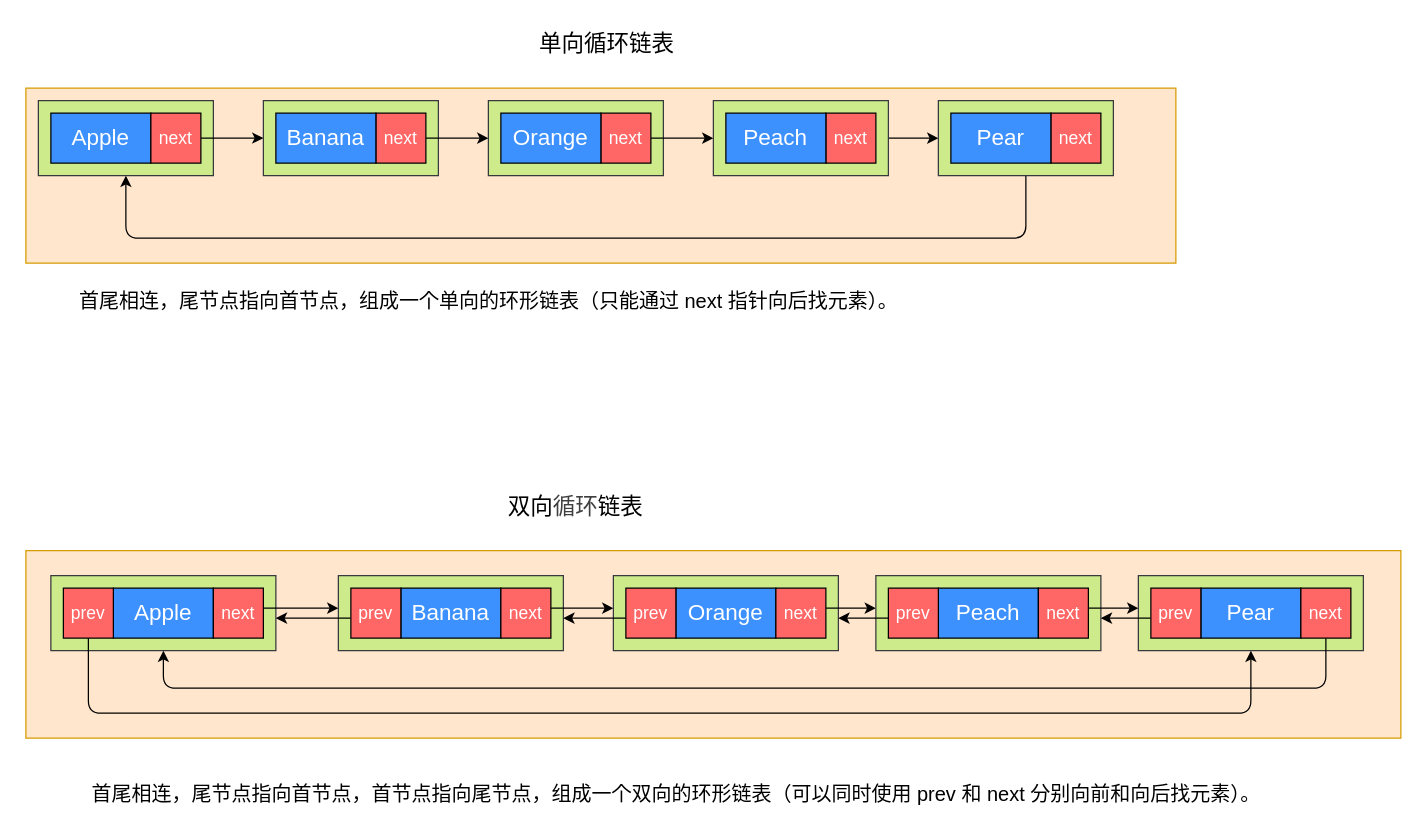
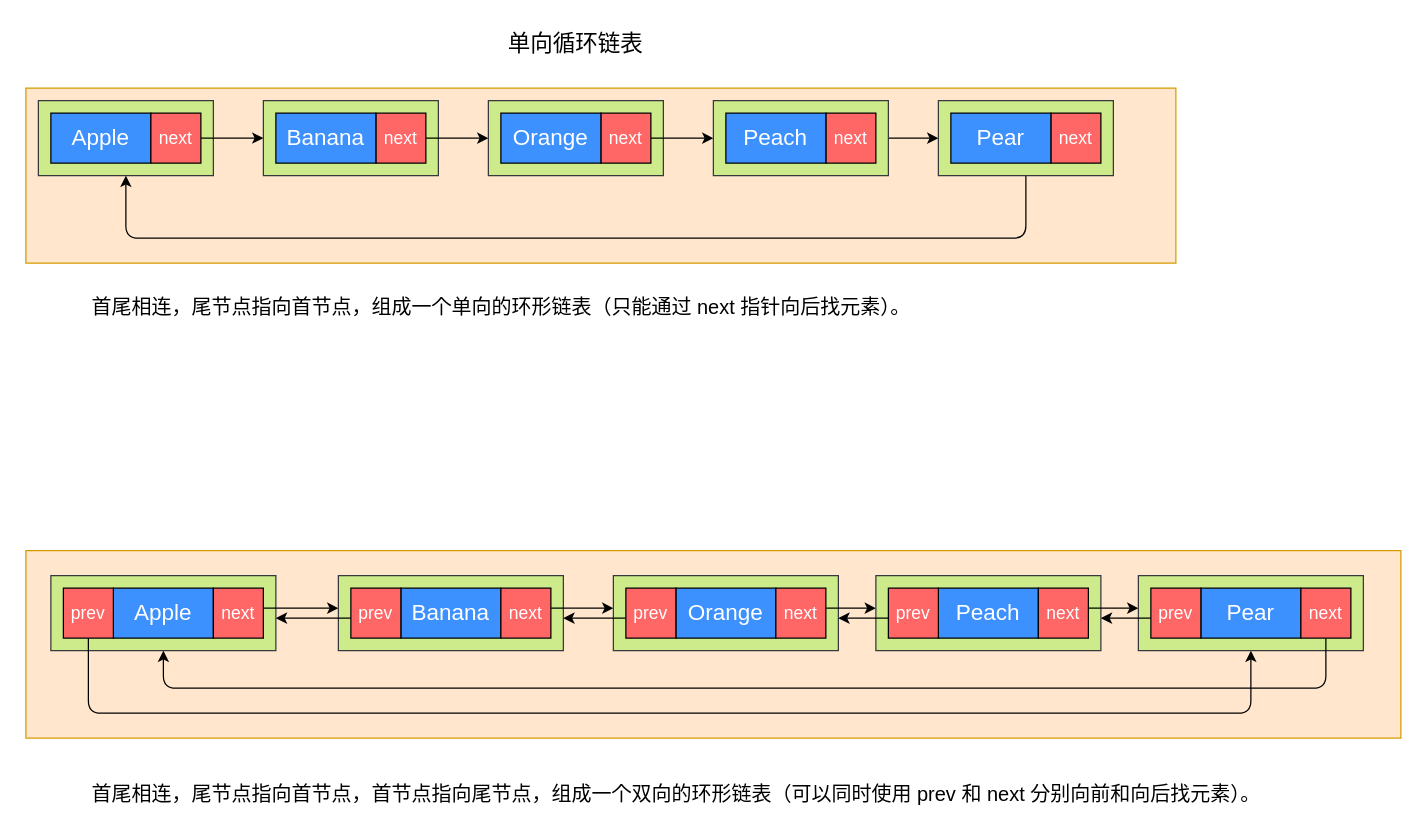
node "单向循环链表": moved (607, 44) -> (576, 44)
node "首尾相连，尾节点指向首节点，组成一个单向的环形链表（只能通过 next 指针向后找元素）。": moved (488, 301) -> (501, 307)
node "双向循环链表": removed
